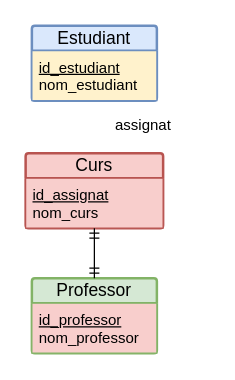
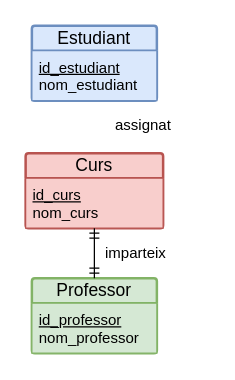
node "id_estudiant nom_estudiant": fillcolor #fff2cc -> #dae8fc
node "id_assignat nom_curs": label "id_assignat nom_curs" -> "id_curs nom_curs"
node "imparteix": added
node "id_professor nom_professor": fillcolor #f8cecc -> #d5e8d4
